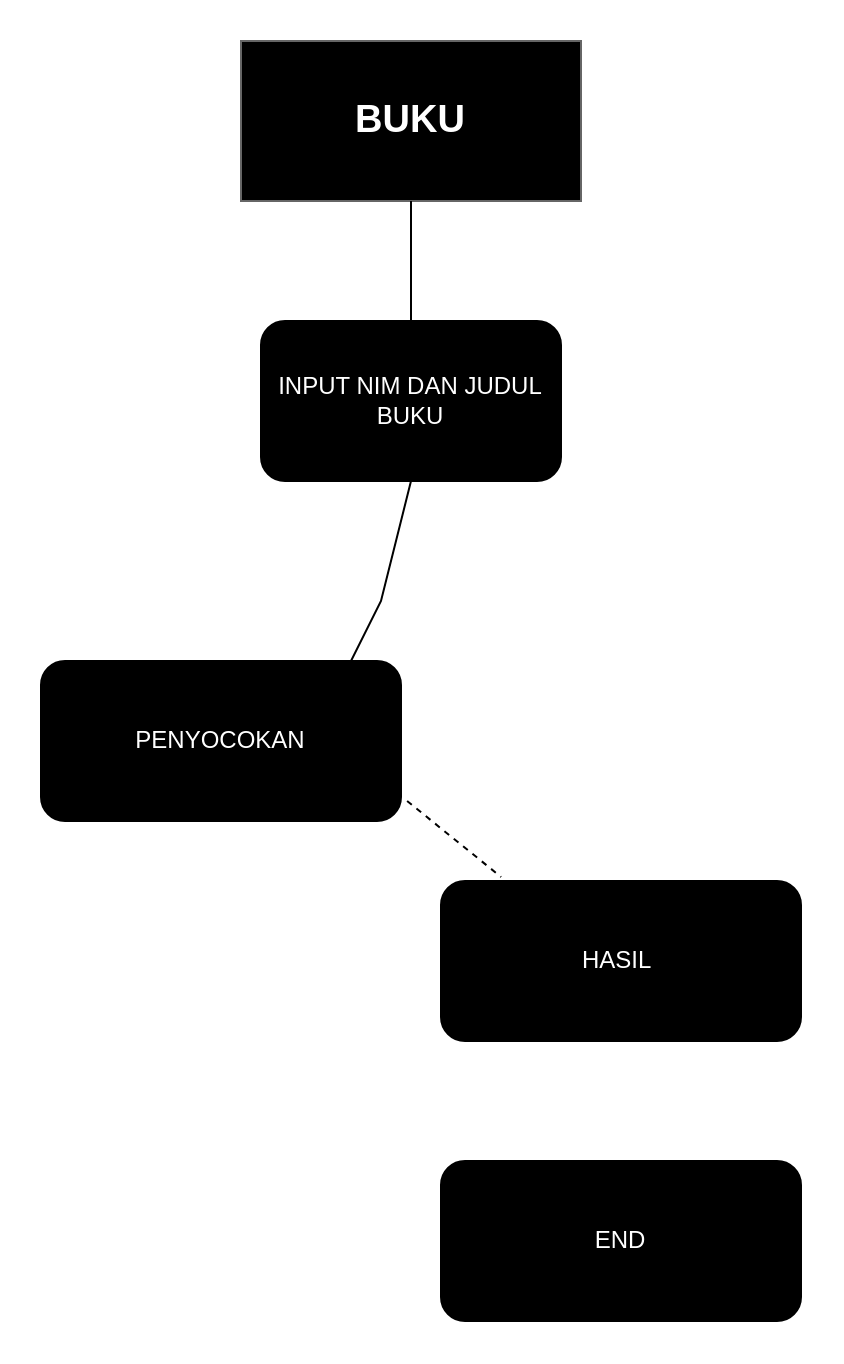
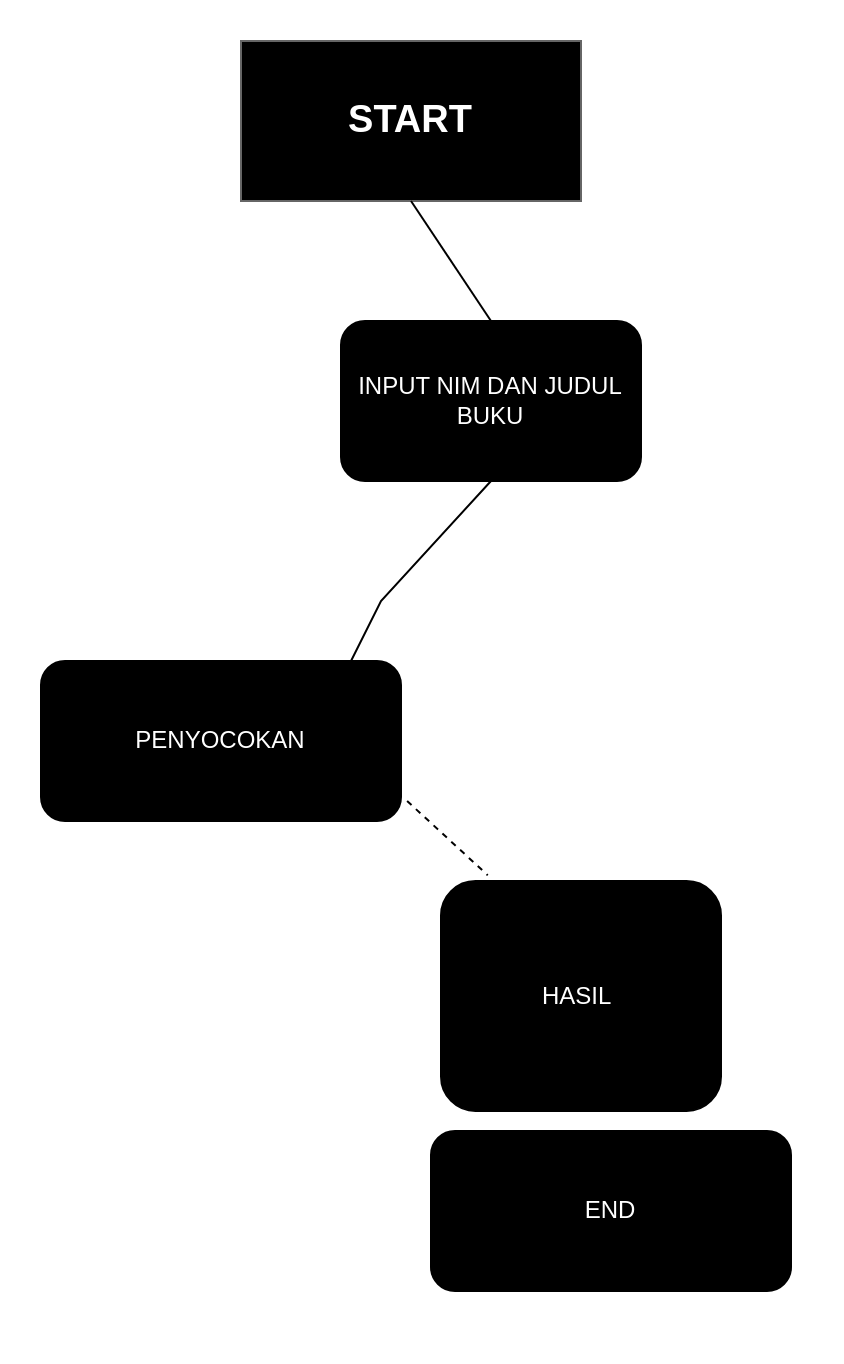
node "BUKU": label "BUKU" -> "START"
node "INPUT NIM DAN JUDUL BUKU": moved (411, 401) -> (491, 401)
node "HASIL": size 360x160 -> 280x230
node "END": moved (621, 1241) -> (611, 1211)
